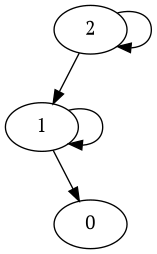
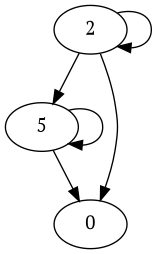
edge "2" -> "0": added
node "1": label "1" -> "5"
